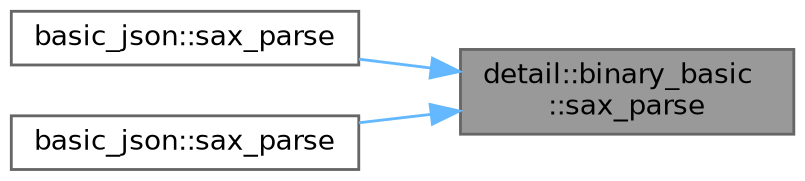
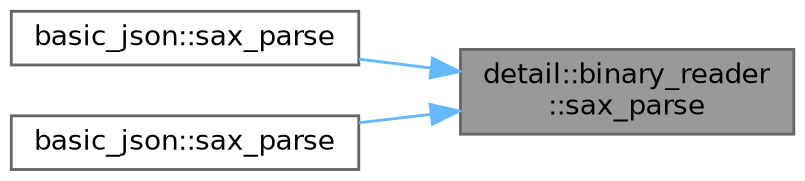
node "detail::binary_basic ::sax_parse": label "detail::binary_basic ::sax_parse" -> "detail::binary_reader ::sax_parse"
